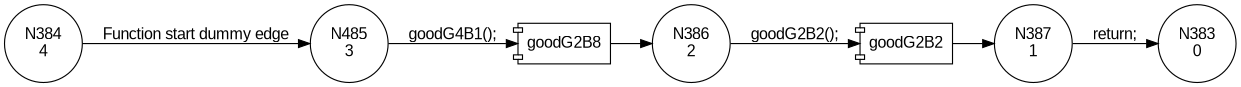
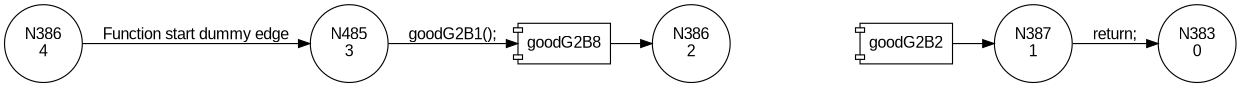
edge "N485 3" -> "goodG2B8": label "goodG4B1();" -> "goodG2B1();"
node "N384 4": label "N384 4" -> "N386 4"
edge "N386 2" -> "goodG2B2": removed, label "goodG2B2();"
